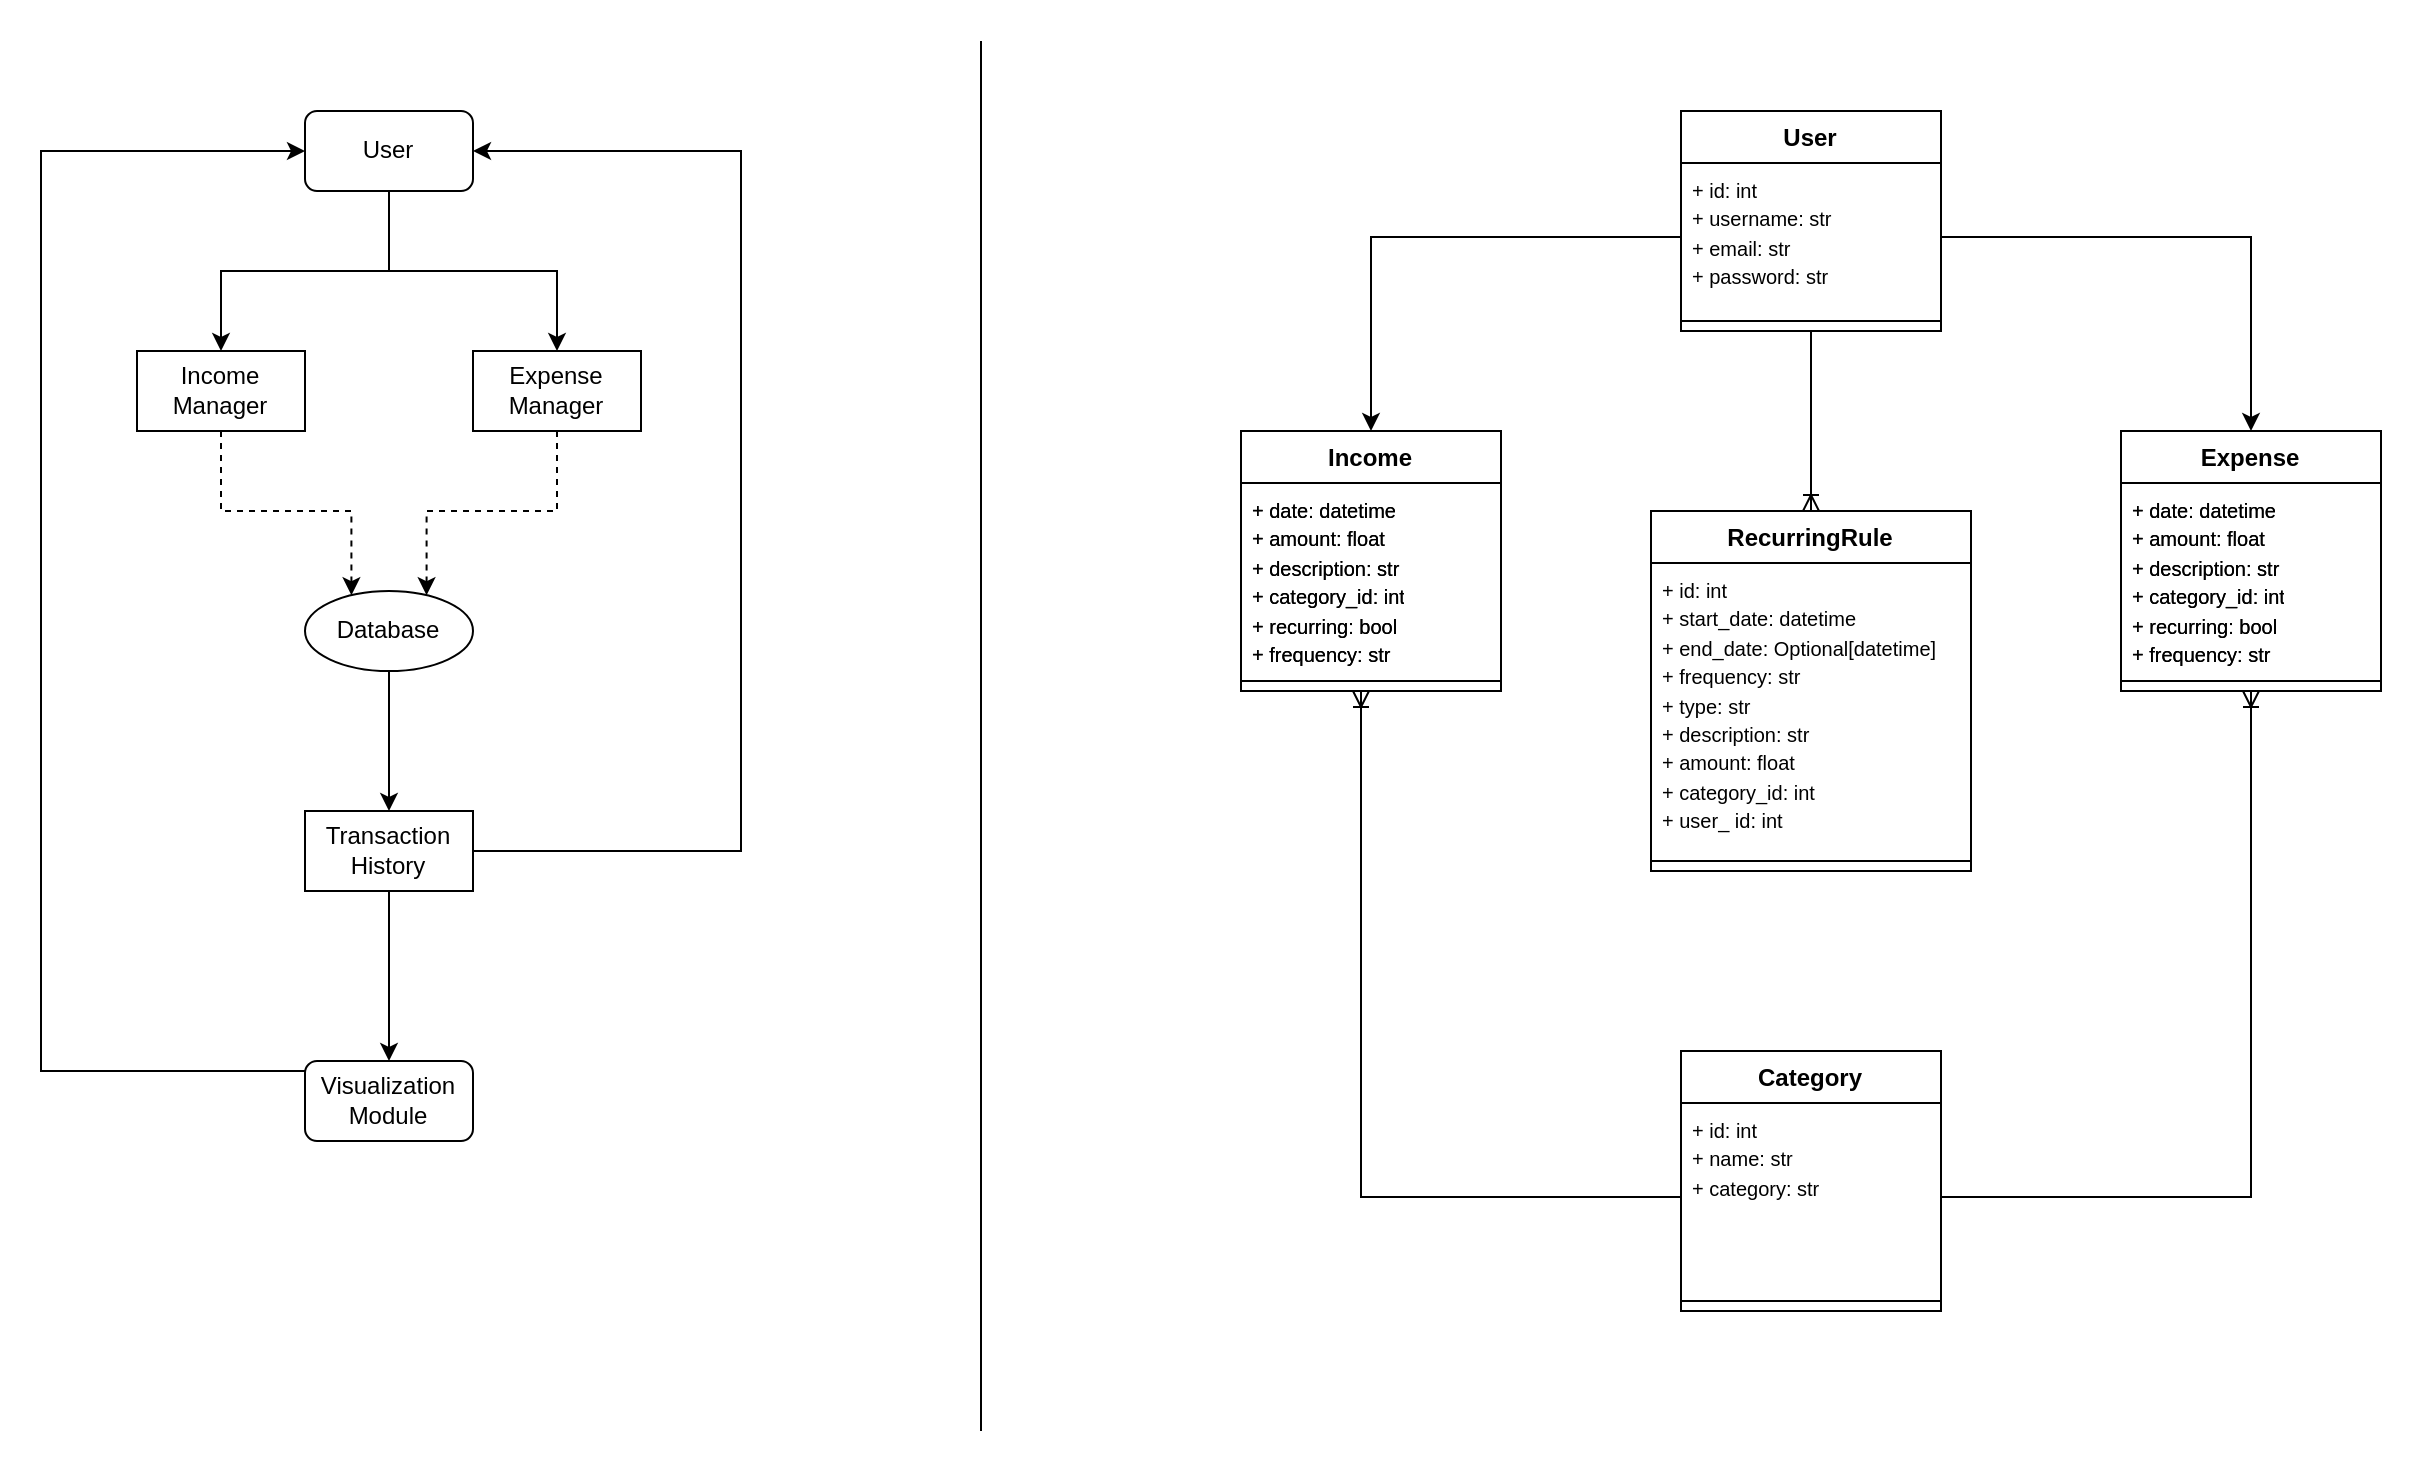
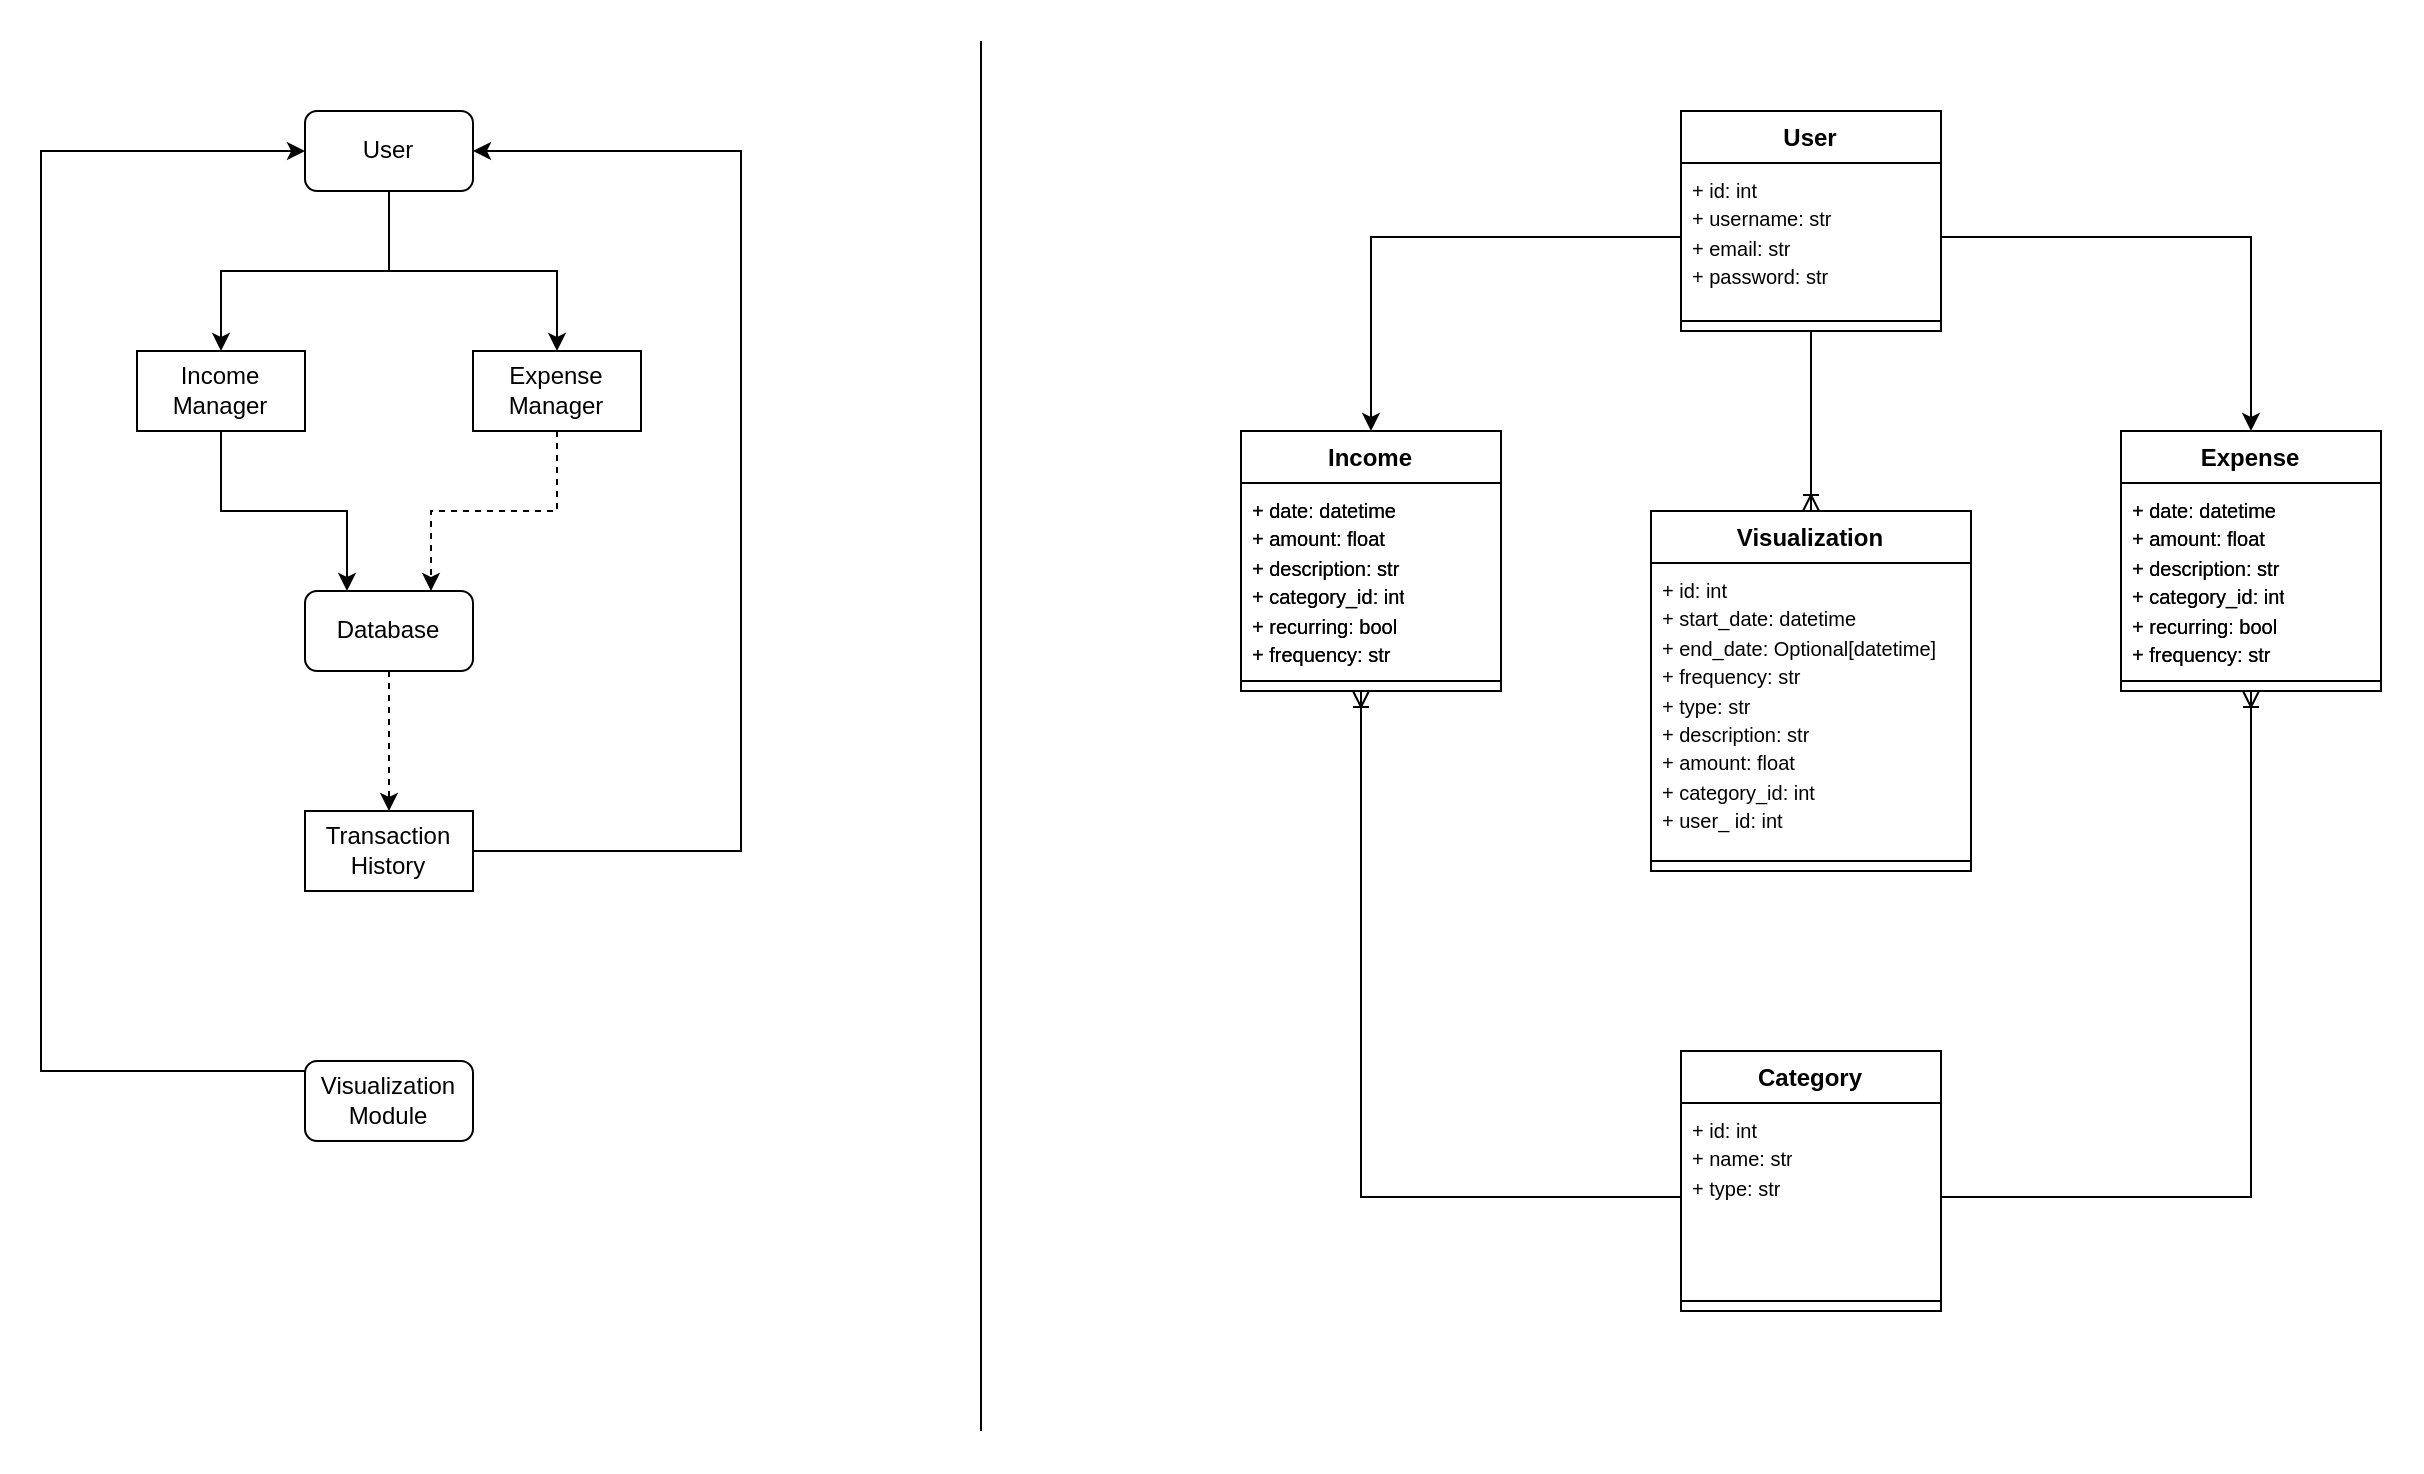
edge "Income Manager" -> "Database": style dashed -> solid
node "RecurringRule": label "RecurringRule" -> "Visualization"
node "Database": shape ellipse -> rounded rectangle
edge "Database" -> "Transaction History": style solid -> dashed
edge "Transaction History" -> "Visualization Module": removed
node "+ id: int + name: str + category: str": label "+ id: int + name: str + category: str" -> "+ id: int + name: str + type: str"
